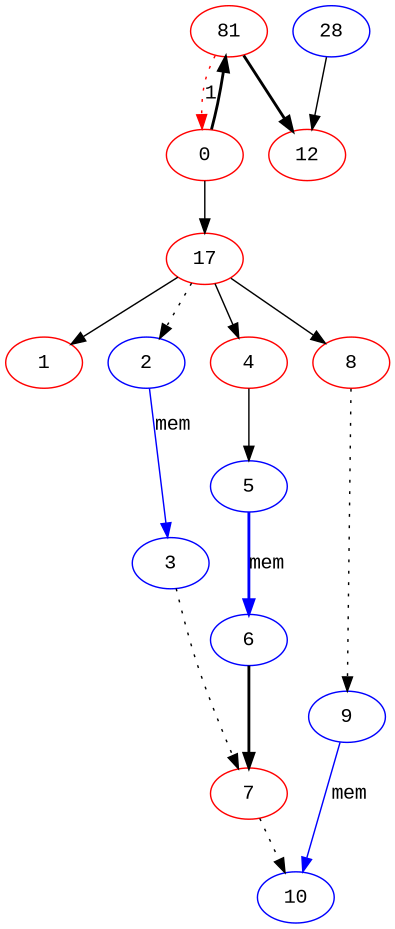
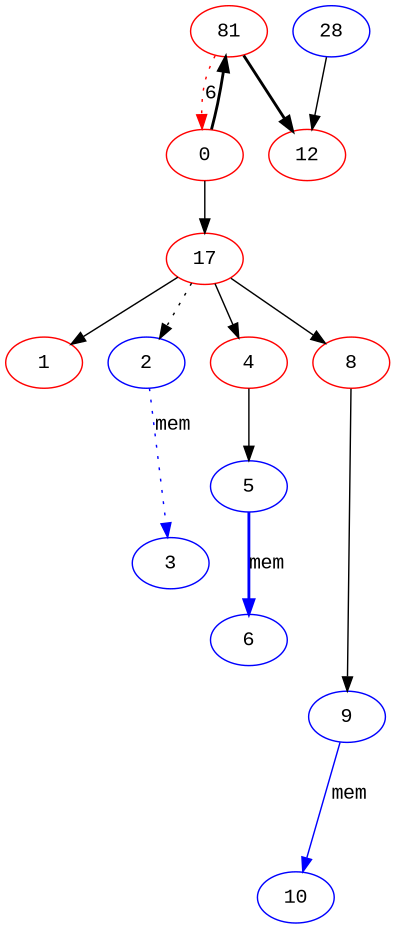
edge "81" -> "0": label "1" -> "6"
edge "2" -> "3": style solid -> dotted
edge "8" -> "9": style dotted -> solid
node "7": removed
